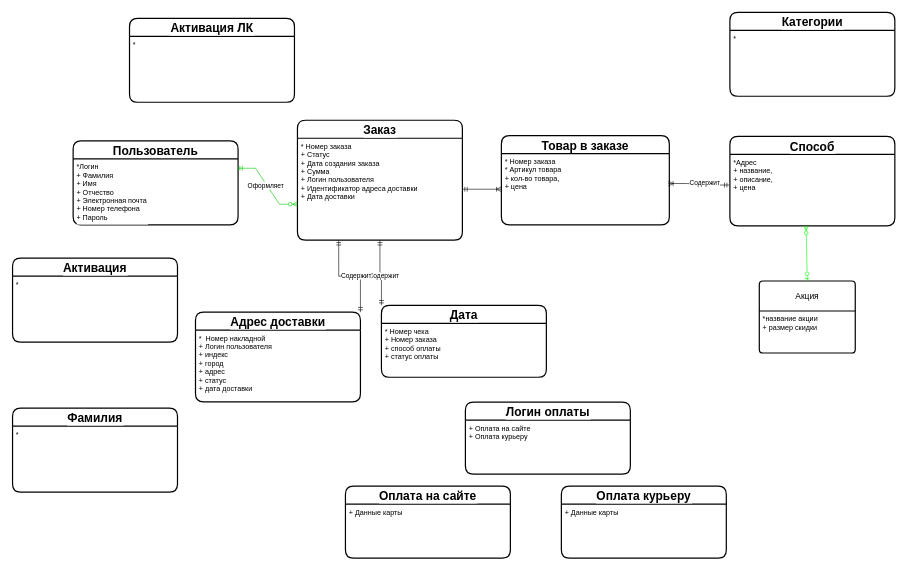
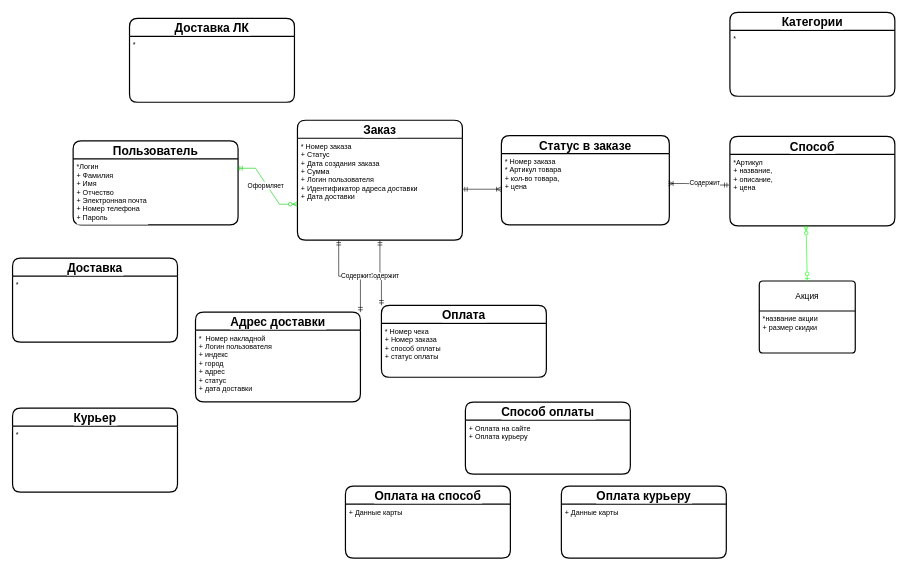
node "Активация ЛК": label "Активация ЛК" -> "Доставка ЛК"
node "Товар в заказе": label "Товар в заказе" -> "Статус в заказе"
node "*Адрес + название, + описание, + цена": label "*Адрес + название, + описание, + цена" -> "*Артикул + название, + описание, + цена"
node "Активация": label "Активация" -> "Доставка"
node "Дата": label "Дата" -> "Оплата"
node "Логин оплаты": label "Логин оплаты" -> "Способ оплаты"
node "Фамилия": label "Фамилия" -> "Курьер"
node "Оплата на сайте": label "Оплата на сайте" -> "Оплата на способ"
